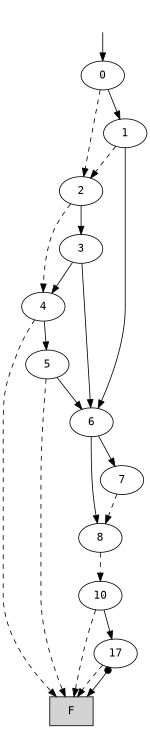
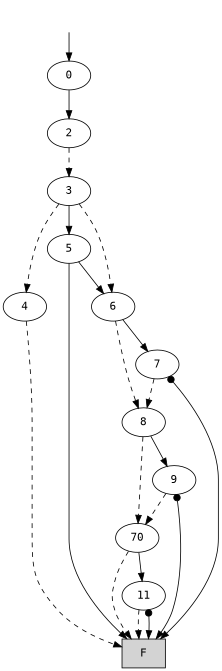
edge "0" -> "2": style dashed -> solid
node "1": removed
edge "2" -- "3": style solid -> dashed
edge "2" -> "4": removed
edge "3" -> "4": style solid -> dashed
edge "3" -- "6": style solid -> dashed
edge "4" -- "5": now "3" -- "5"
edge "6" -> "8": style solid -> dashed
node "9": added
edge "7" -- "F": added
edge "5" -> "F": style dashed -> solid
node "10": label "10" -> "70"
node "17": label "17" -> "11"
